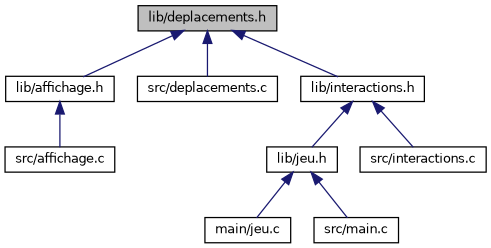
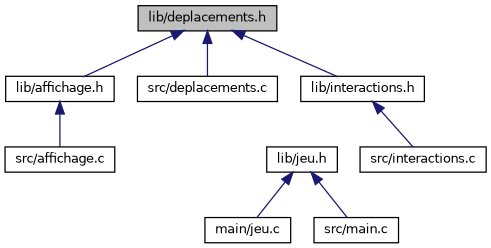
edge "lib/jeu.h" -> "lib/interactions.h": removed
